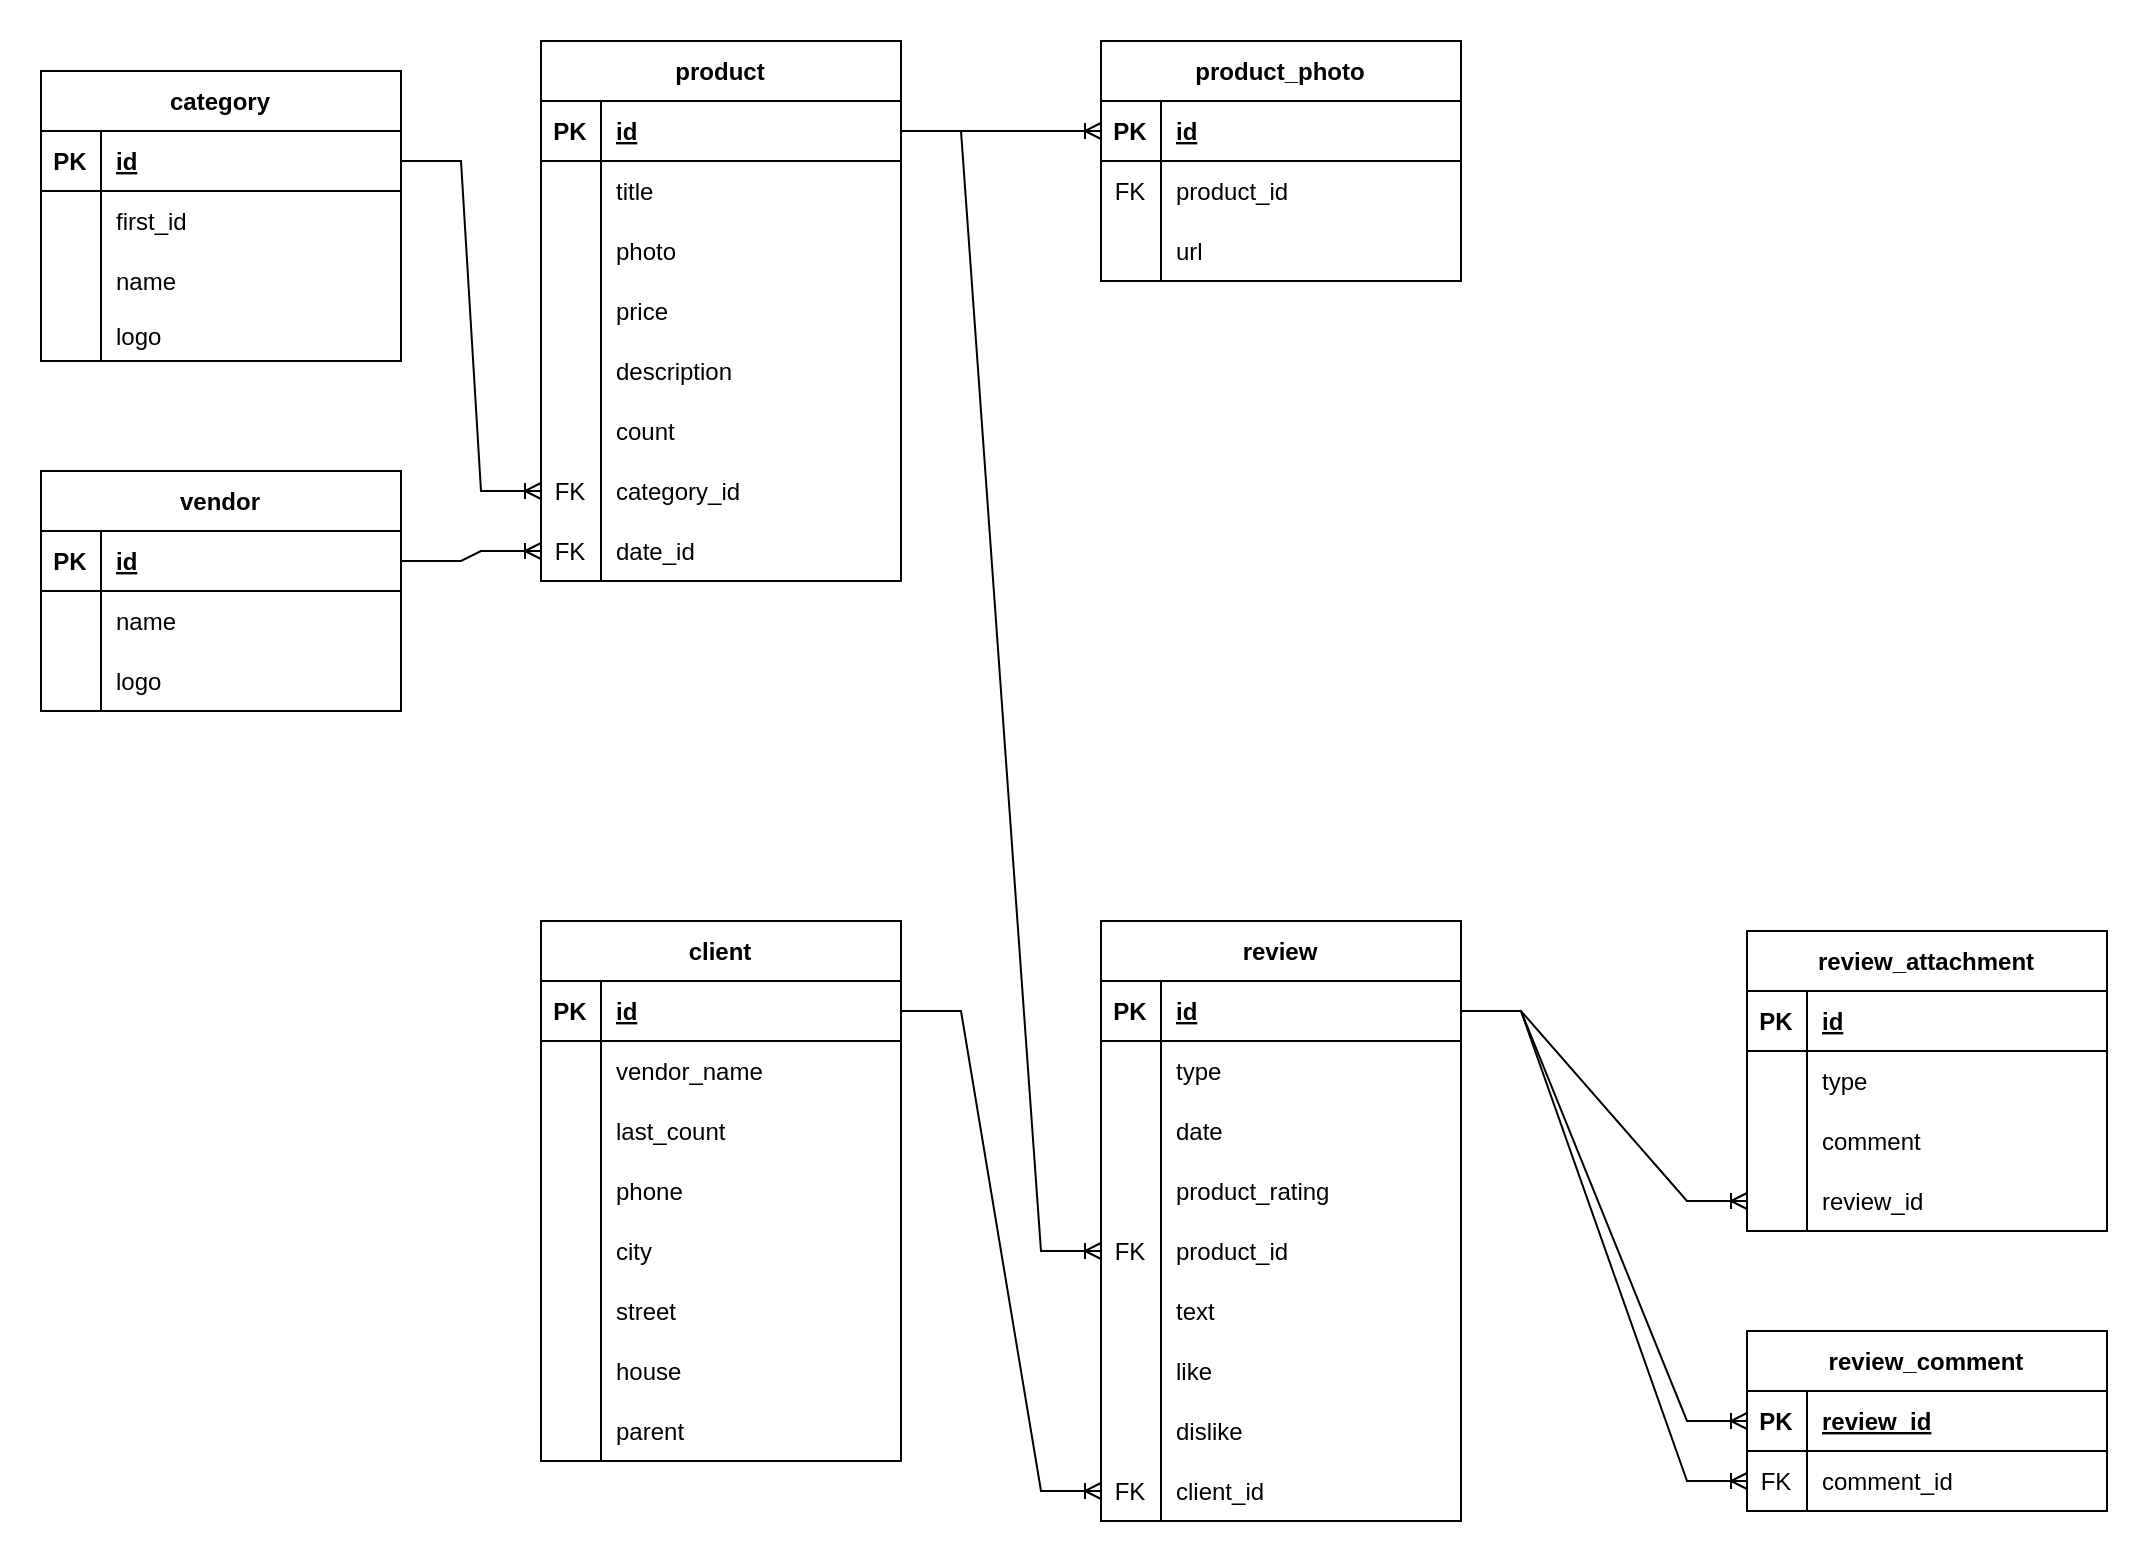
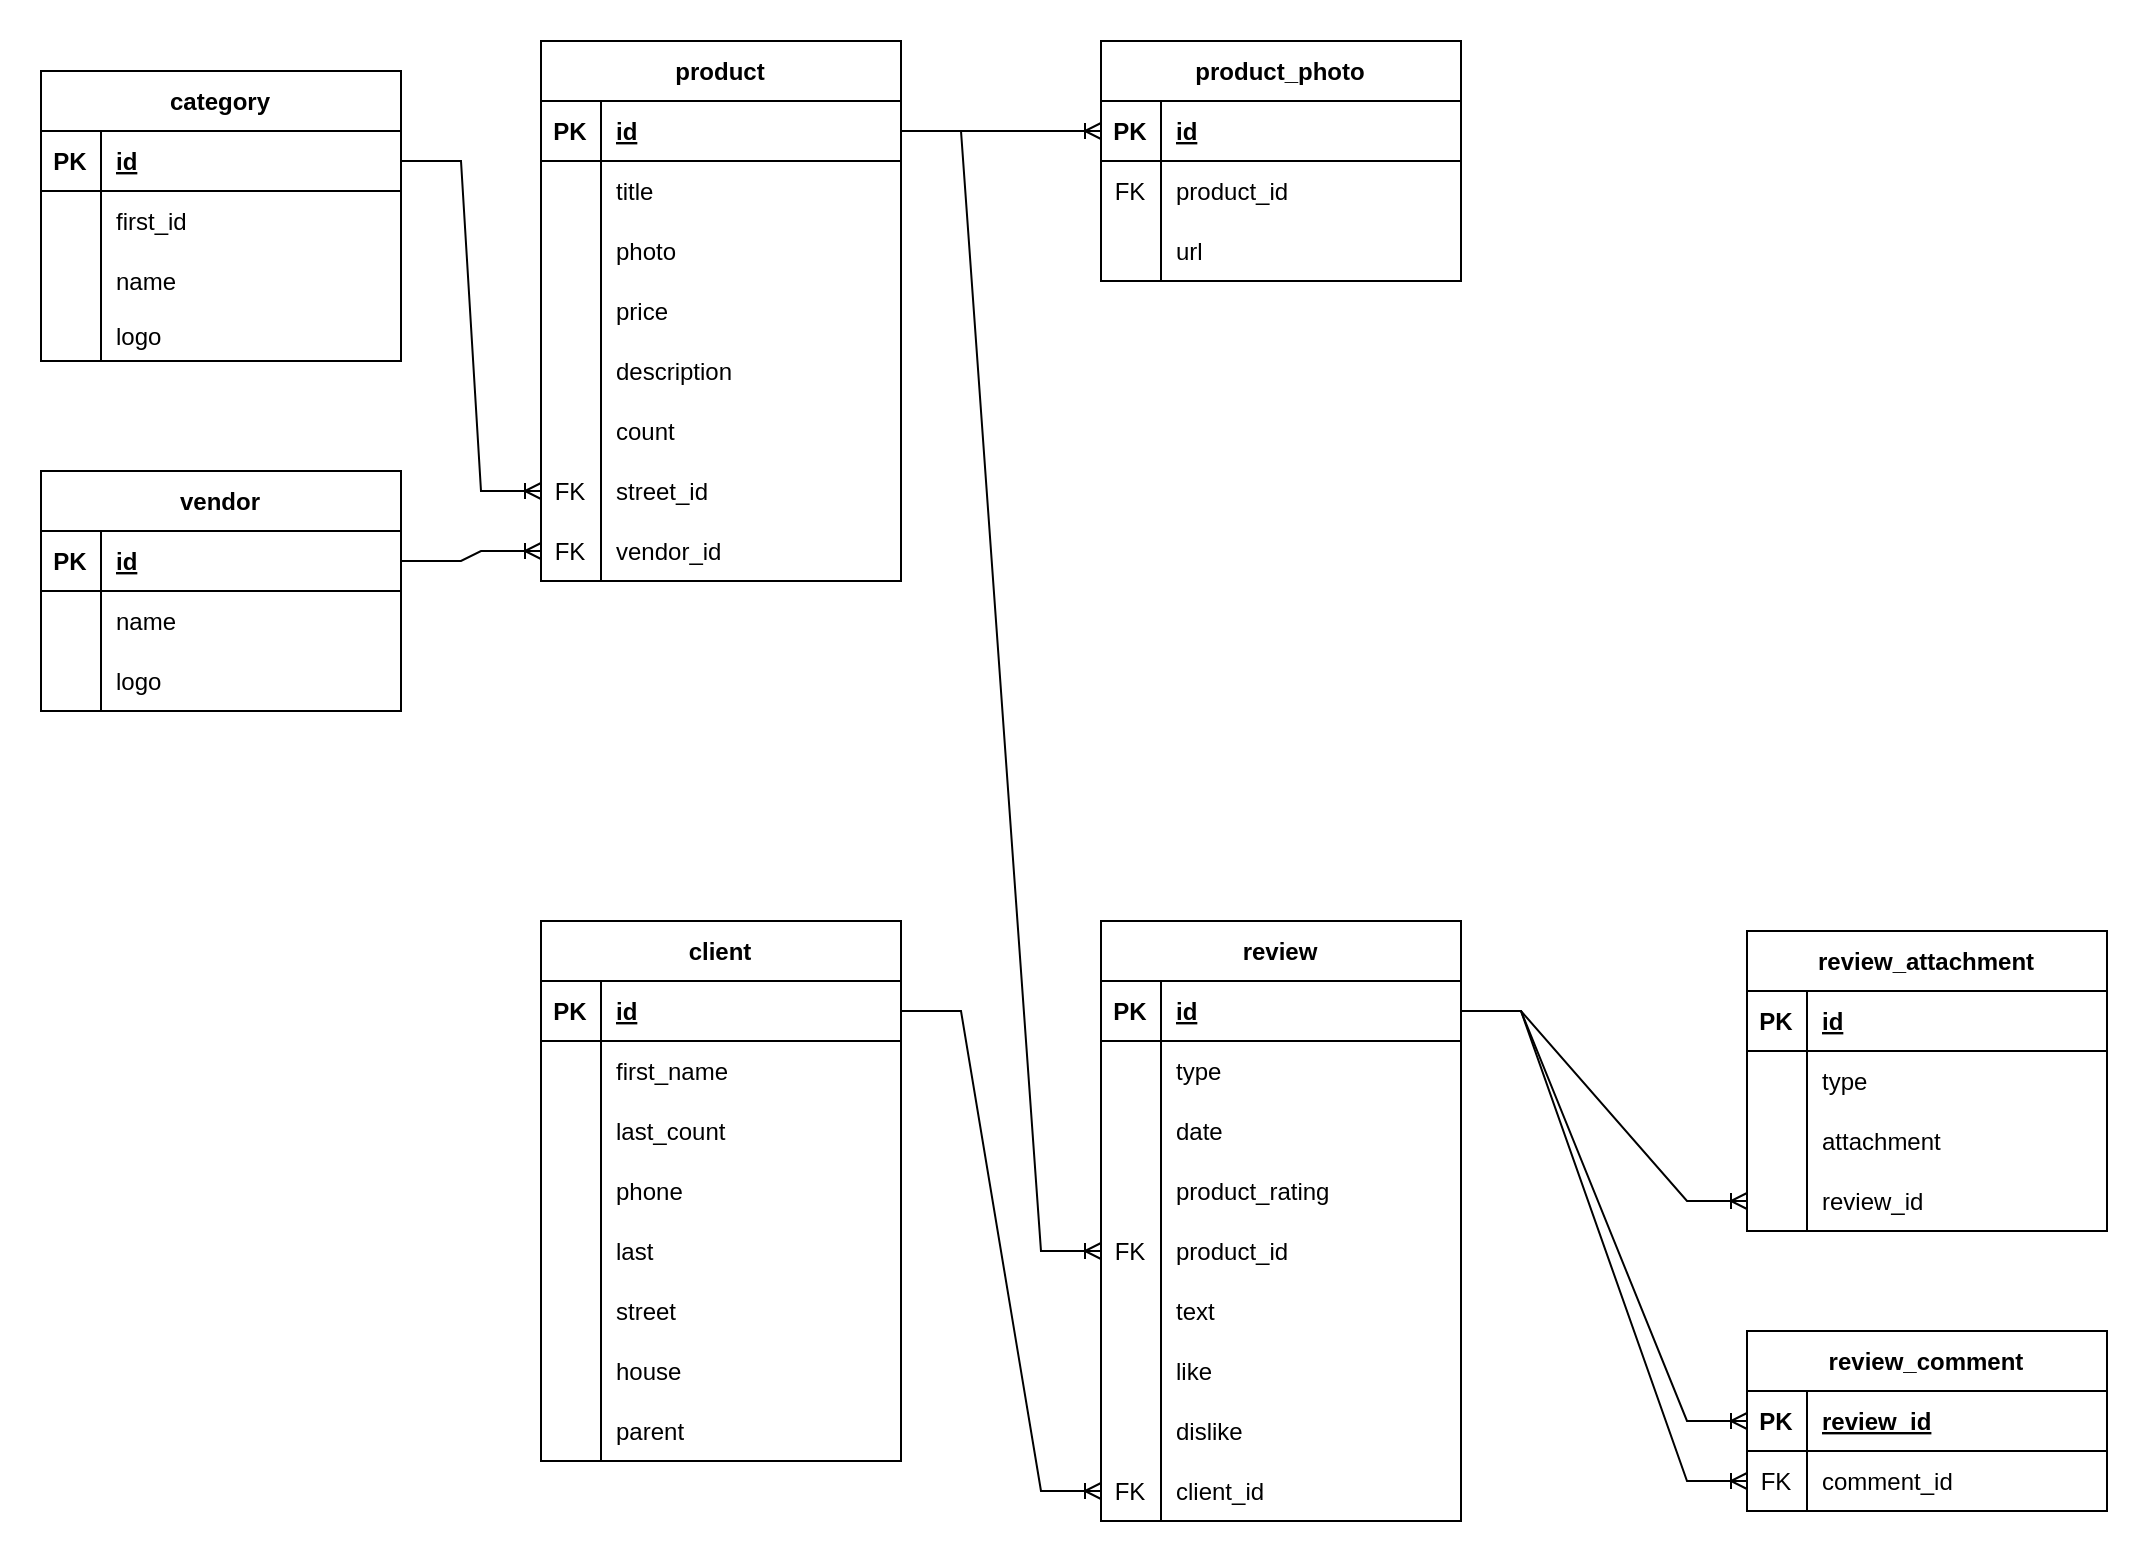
node "category_id": label "category_id" -> "street_id"
node "date_id": label "date_id" -> "vendor_id"
node "vendor_name": label "vendor_name" -> "first_name"
node "comment": label "comment" -> "attachment"
node "city": label "city" -> "last"
